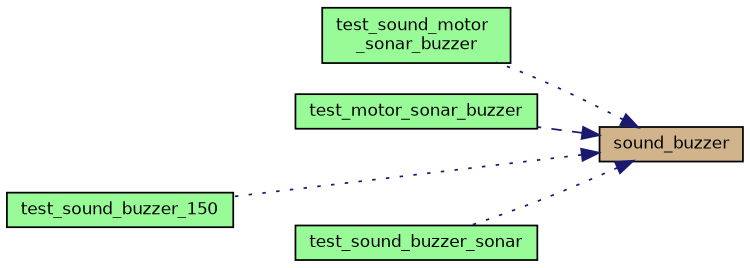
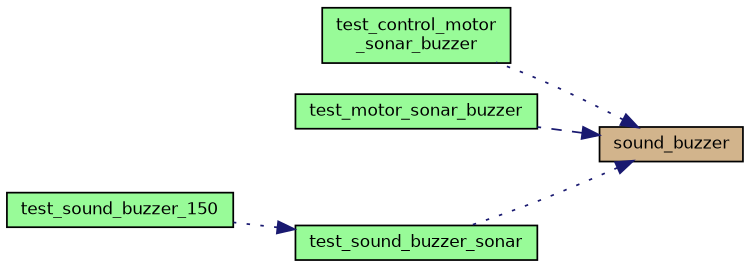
node "test_sound_motor _sonar_buzzer": label "test_sound_motor _sonar_buzzer" -> "test_control_motor _sonar_buzzer"
edge "test_sound_buzzer_150" -> "sound_buzzer": now "test_sound_buzzer_150" -> "test_sound_buzzer_sonar"
